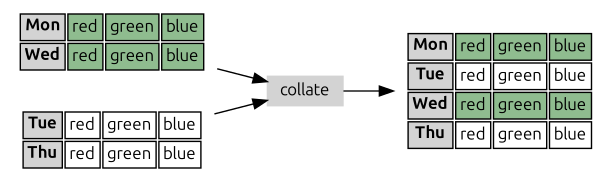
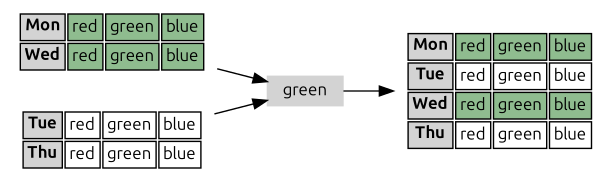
node "collate": label "collate" -> "green"
